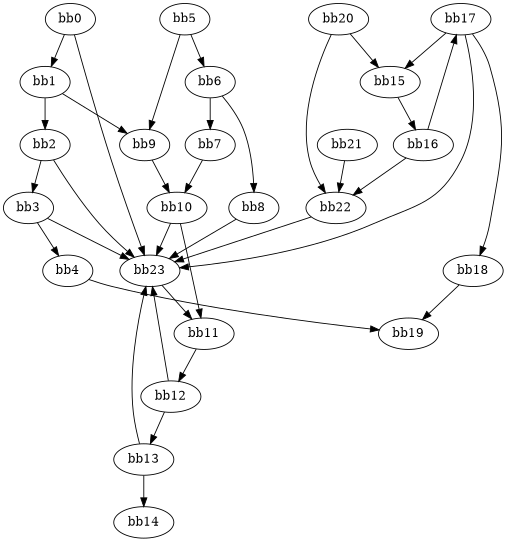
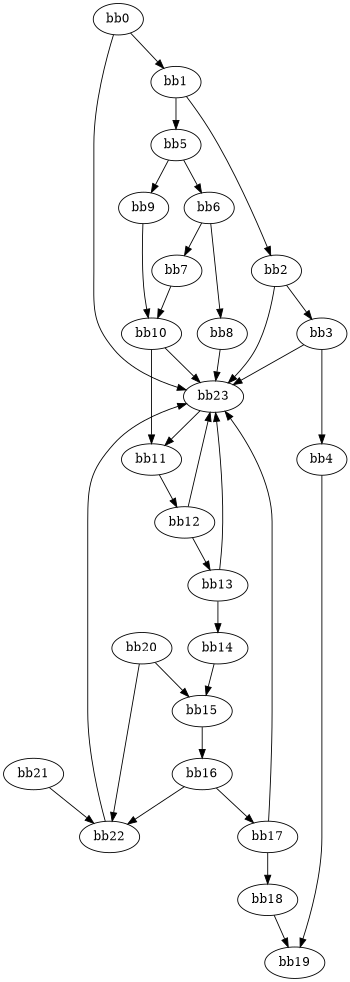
edge "bb17" -> "bb15": now "bb14" -> "bb15"
edge "bb1" -> "bb9": now "bb1" -> "bb5"
